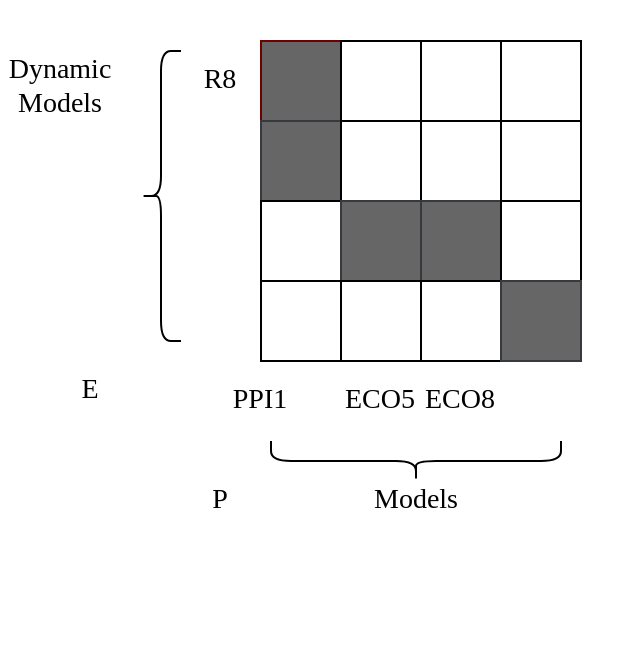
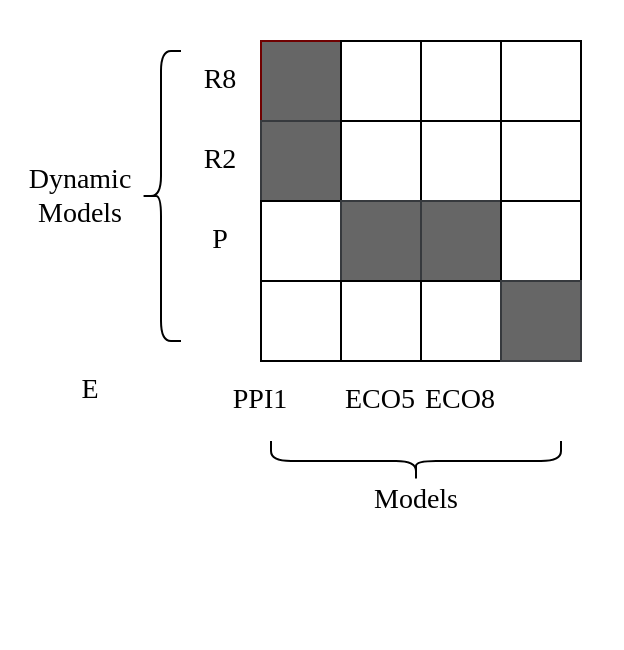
node "Dynamic Models": moved (61, 86) -> (81, 196)
node "R2": added
node "P": moved (221, 501) -> (221, 241)
